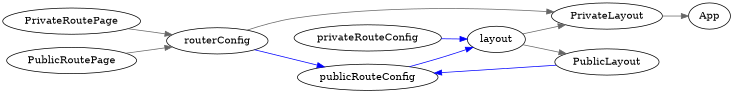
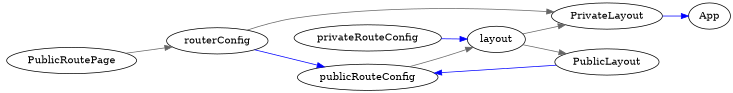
edge "PrivateLayout" -> "App": color gray40 -> blue
node "PrivateRoutePage": removed
edge "publicRouteConfig" -> "layout": color blue -> gray40
